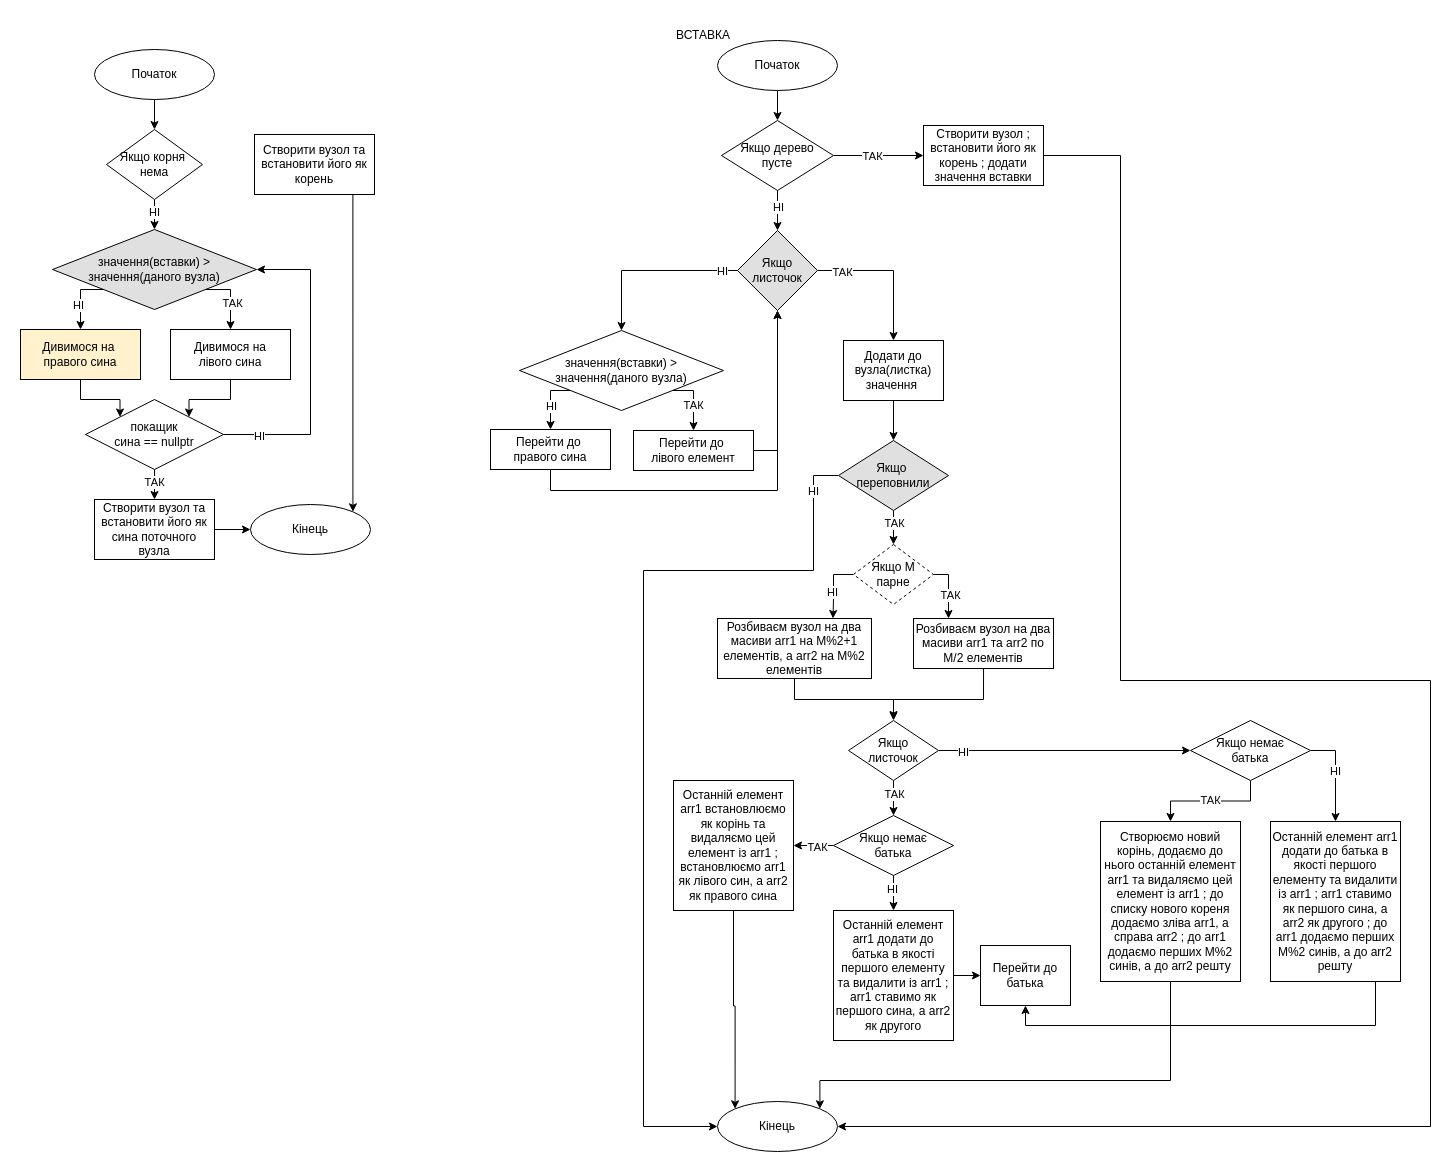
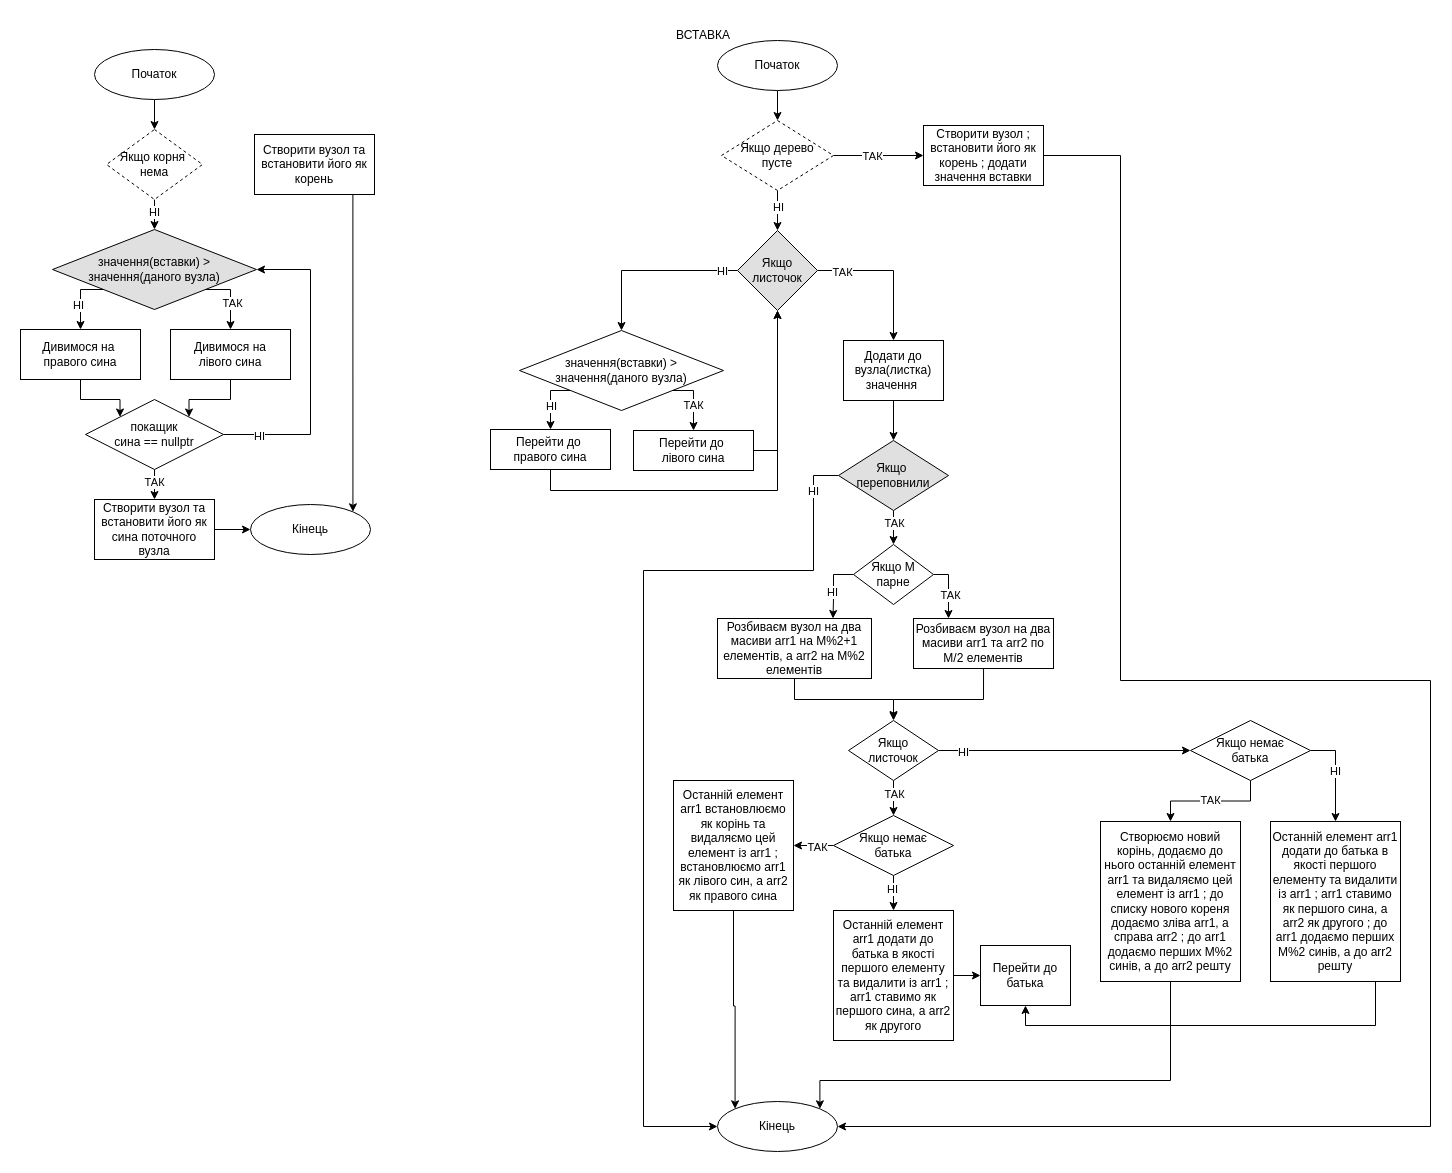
node "Якщо дерево пусте": style solid -> dashed
node "Якщо корня нема": style solid -> dashed
node "Дивимося на правого сина": fillcolor #fff2cc -> #ffffff
node "Перейти до лівого елемент": label "Перейти до лівого елемент" -> "Перейти до лівого сина"
node "Якщо M парне": style dashed -> solid
